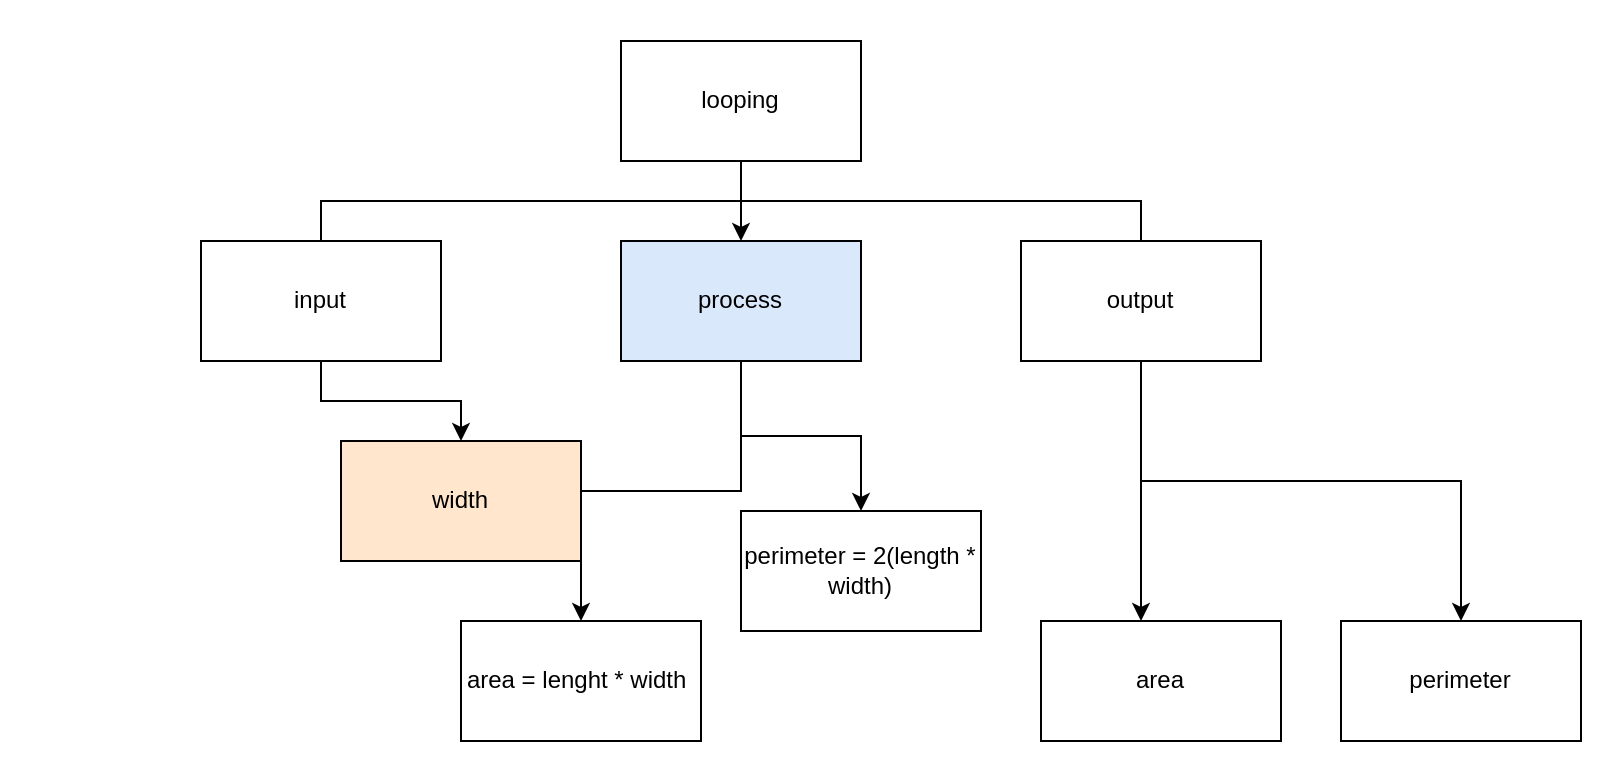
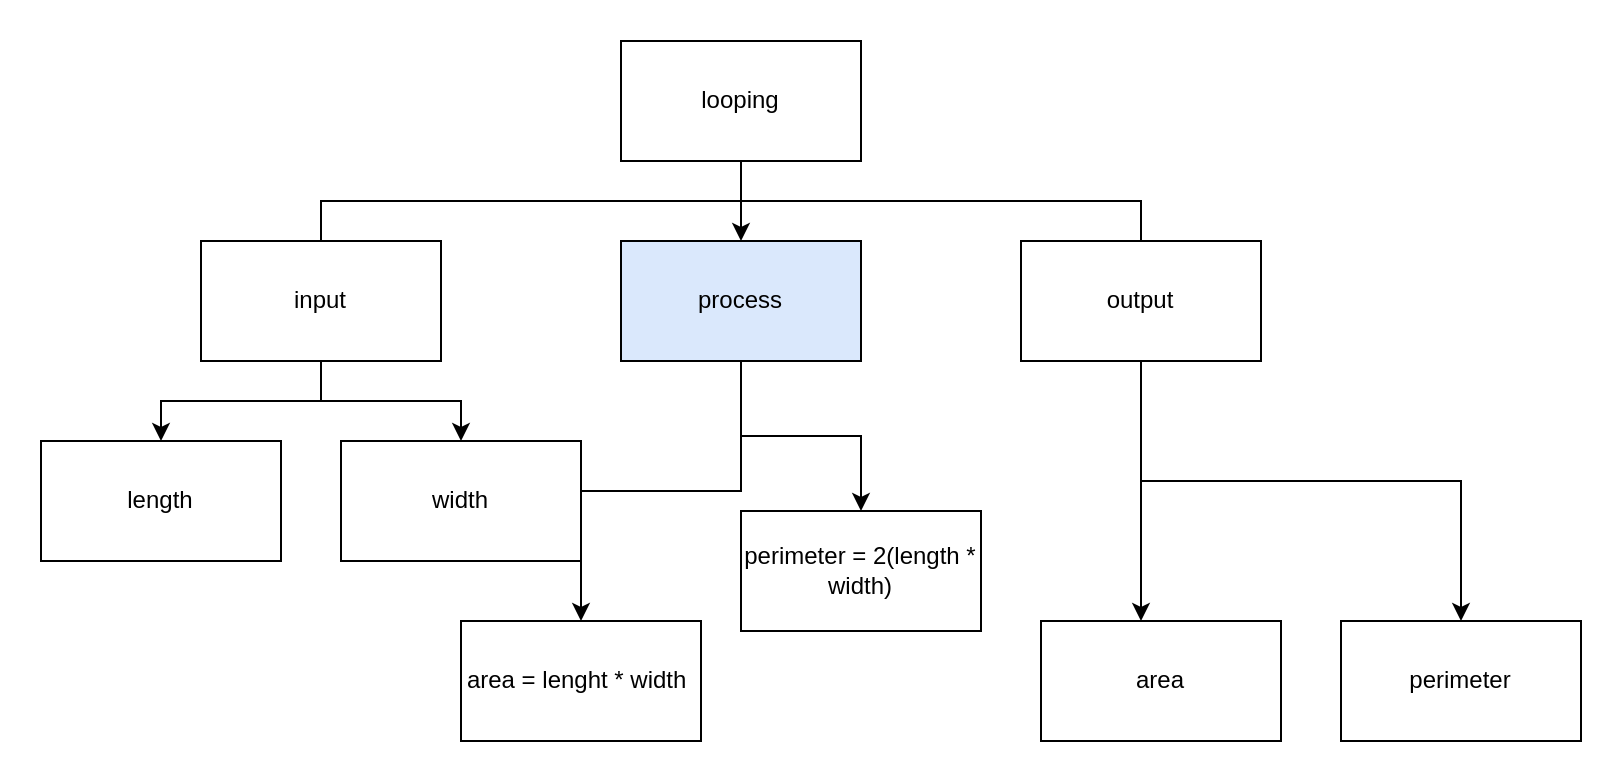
edge "input" -> "length": added
node "length": added
node "width": fillcolor #ffe6cc -> #ffffff
